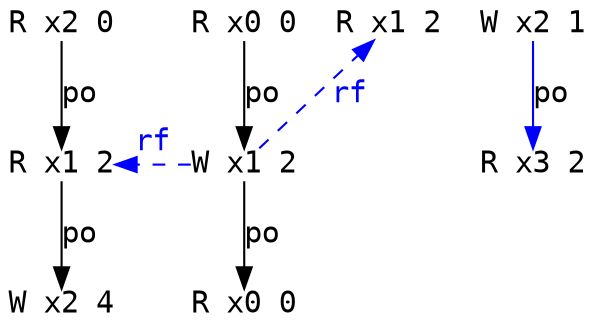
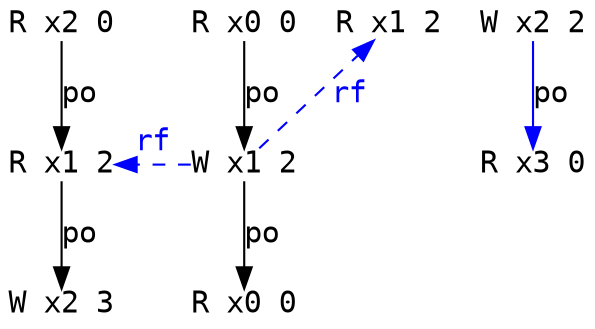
node "W x2 1": label "W x2 1" -> "W x2 2"
node "R x3 2": label "R x3 2" -> "R x3 0"
node "W x2 4": label "W x2 4" -> "W x2 3"
